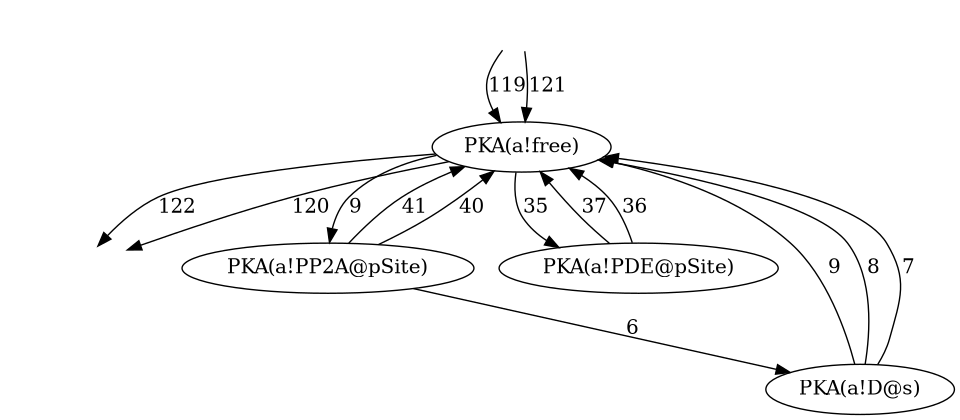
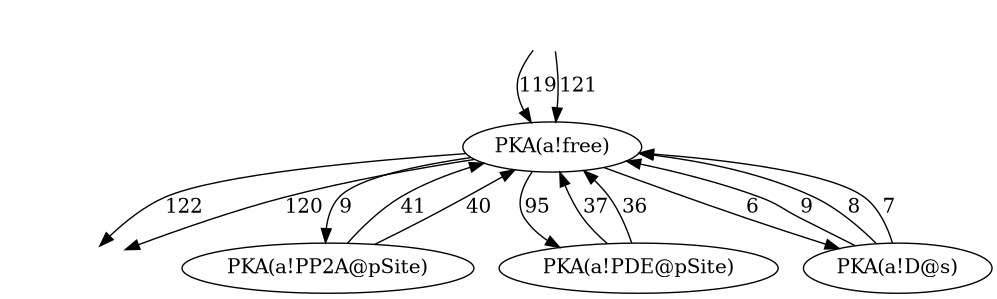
edge "PKA(a!free)" -> "PKA(a!PDE@pSite)": label "35" -> "95"
edge "PKA(a!PP2A@pSite)" -> "PKA(a!D@s)": now "PKA(a!free)" -> "PKA(a!D@s)"
